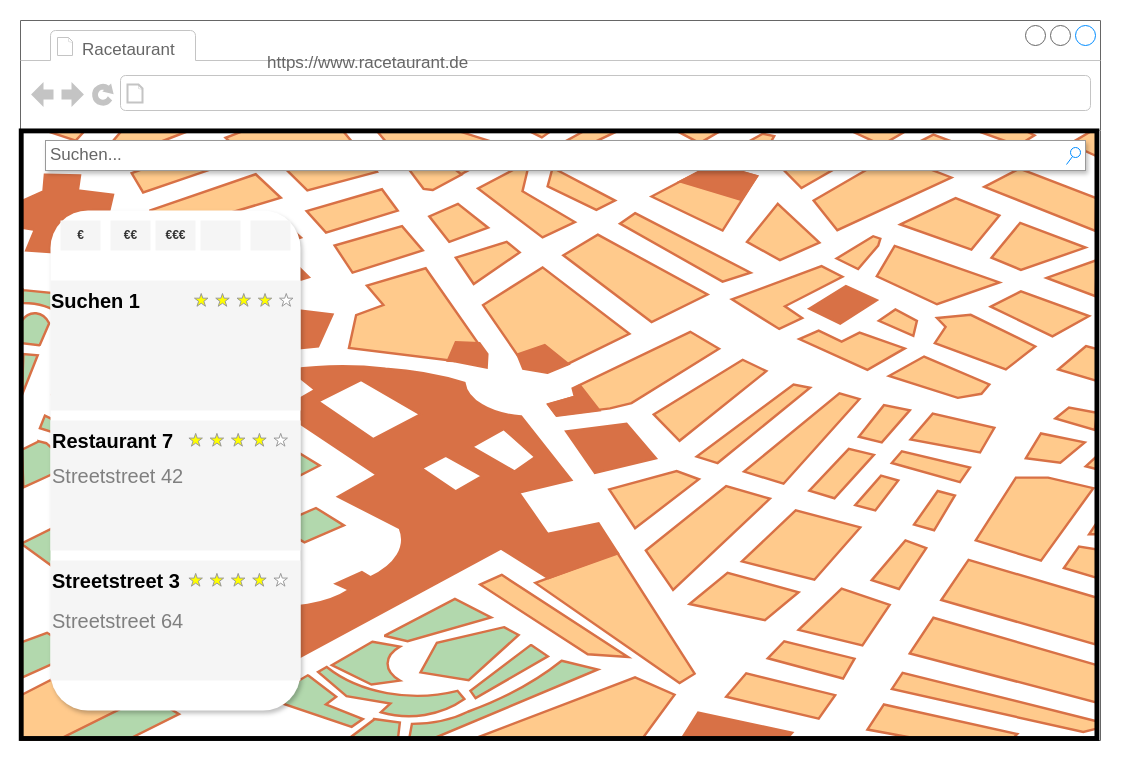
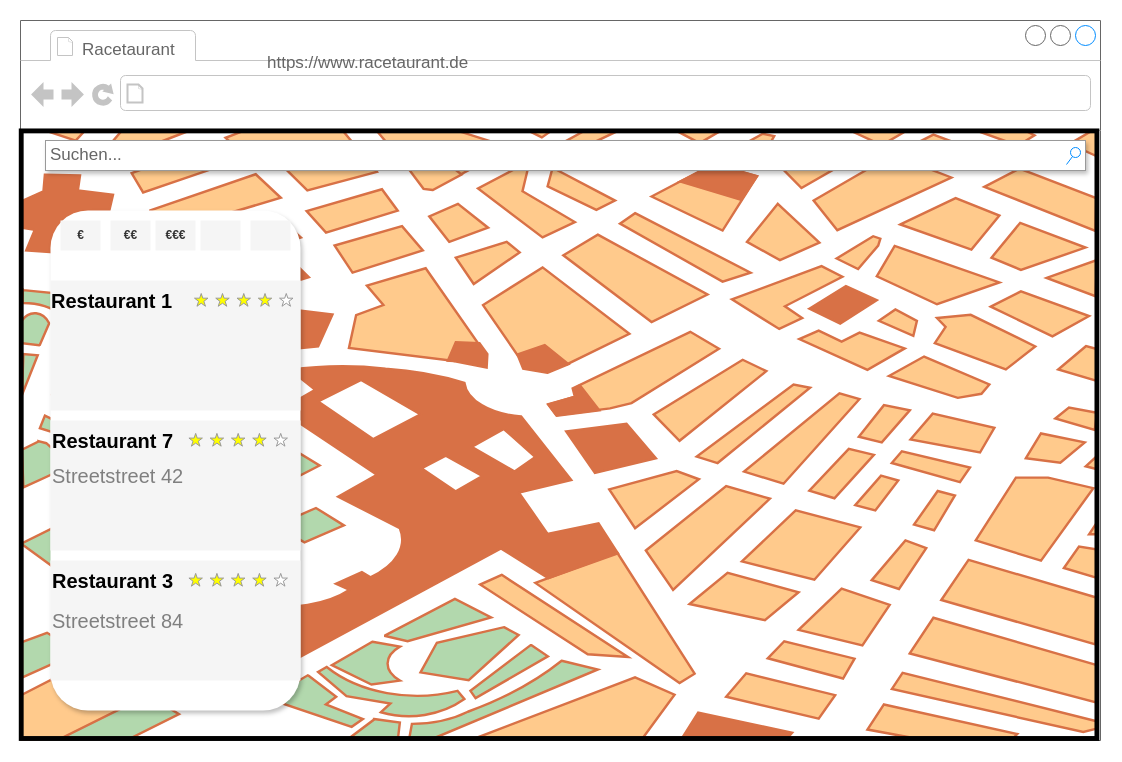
node "Suchen 1": label "Suchen 1" -> "Restaurant 1"
node "Streetstreet 3": label "Streetstreet 3" -> "Restaurant 3"
node "Streetstreet 64": label "Streetstreet 64" -> "Streetstreet 84"
